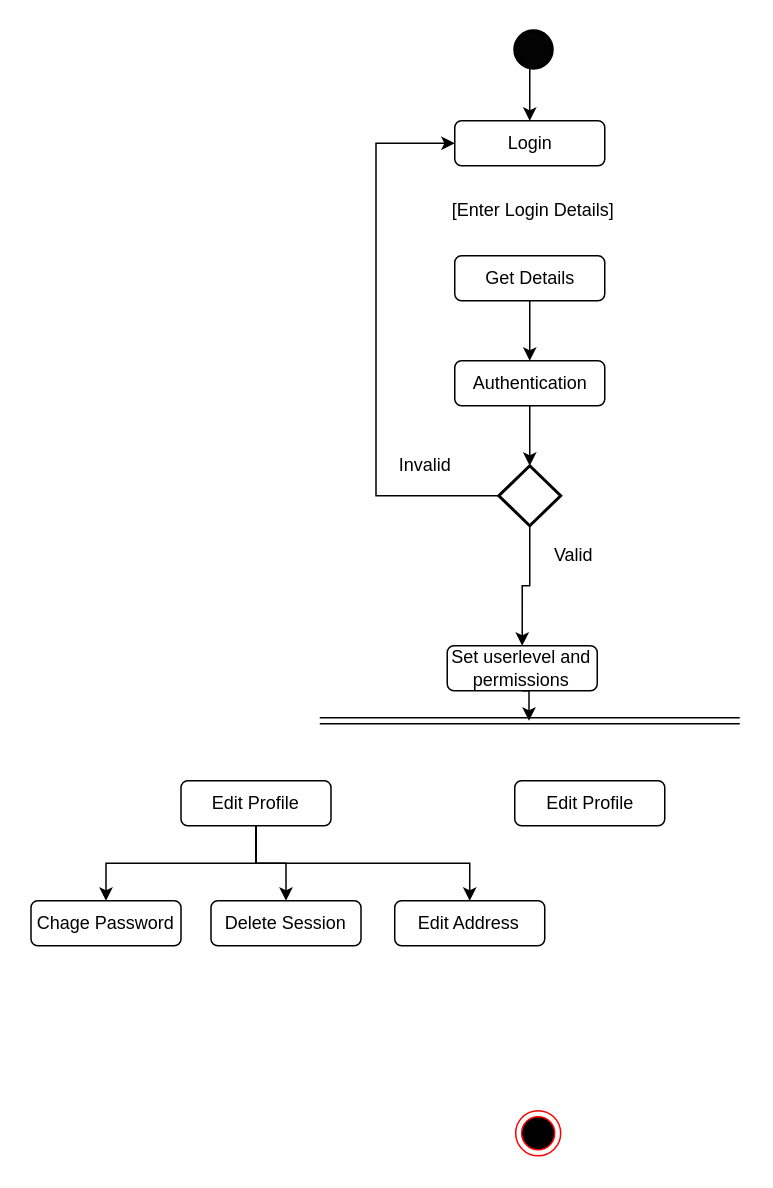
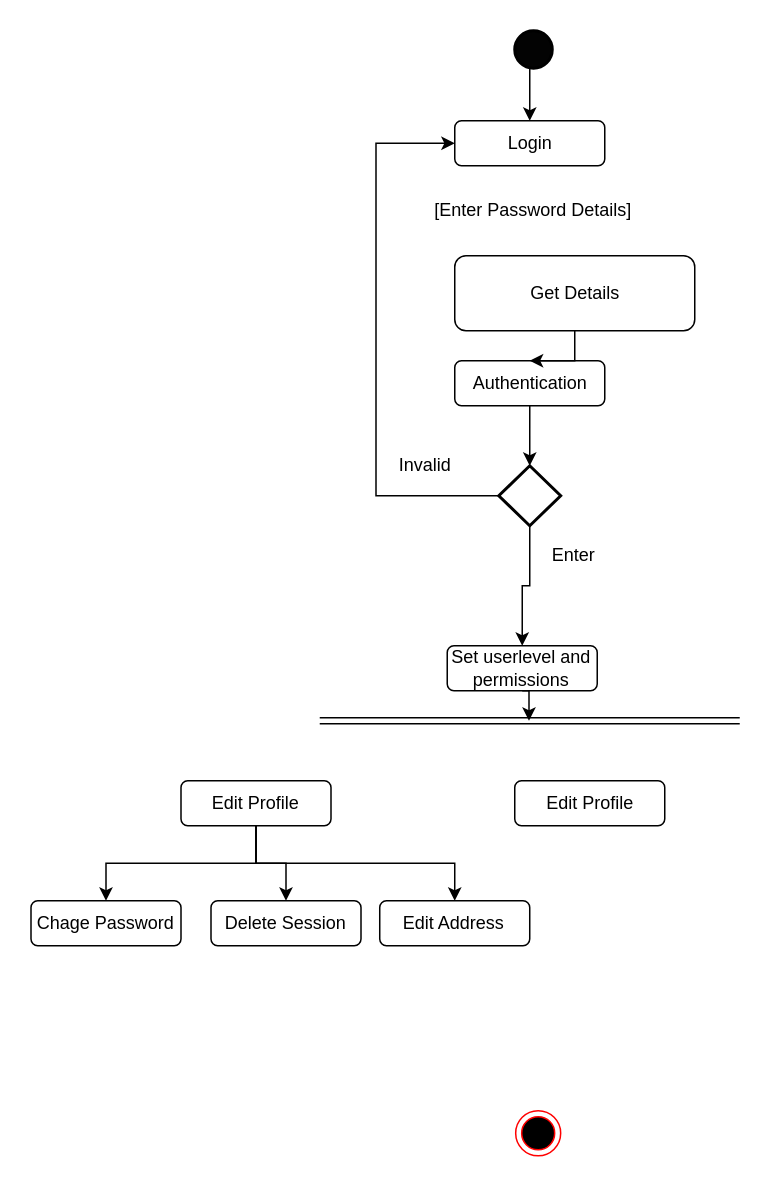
node "[Enter Login Details]": label "[Enter Login Details]" -> "[Enter Password Details]"
node "Get Details": size 150x45 -> 240x75
node "Valid": label "Valid" -> "Enter"
node "Edit Address": moved (469, 923) -> (454, 923)
